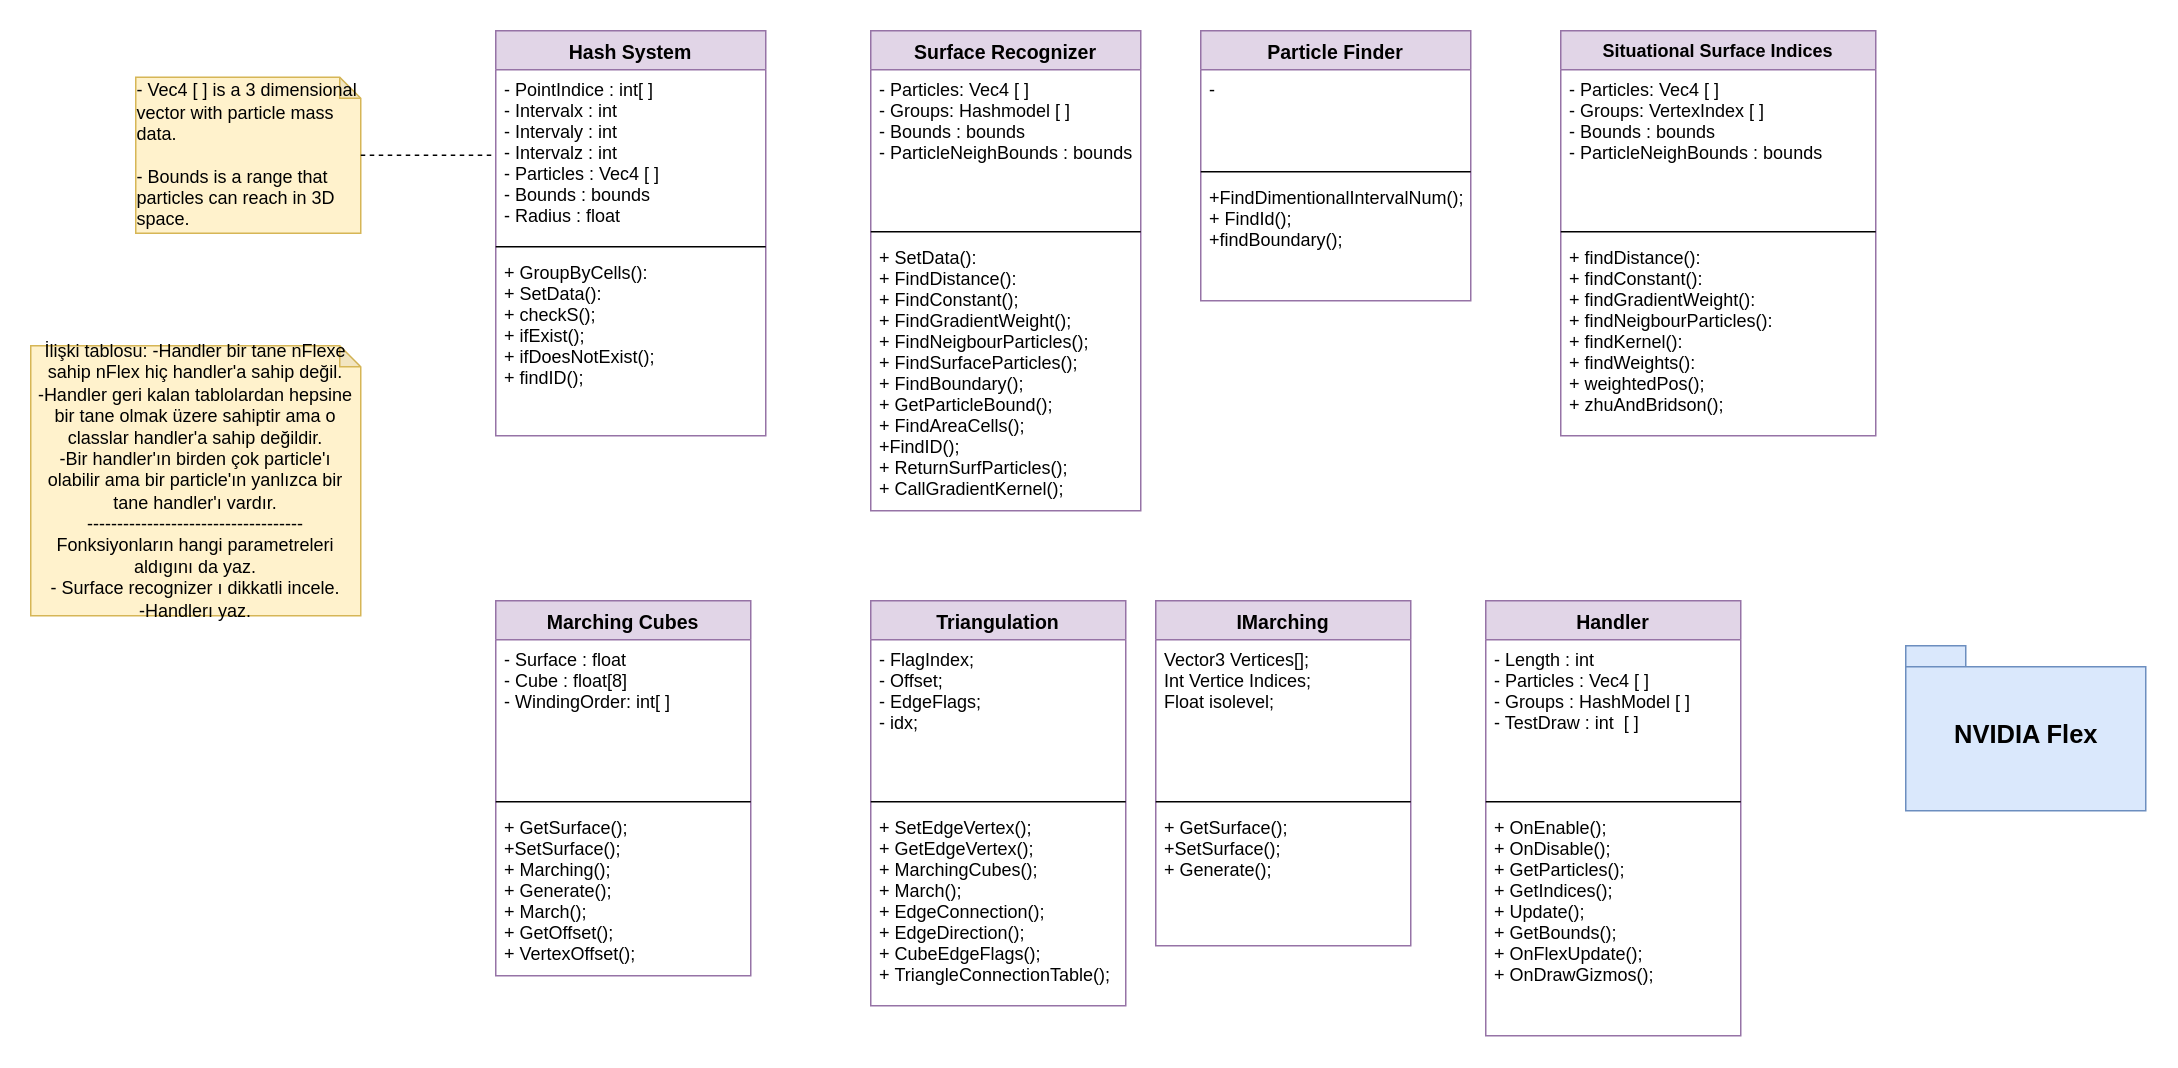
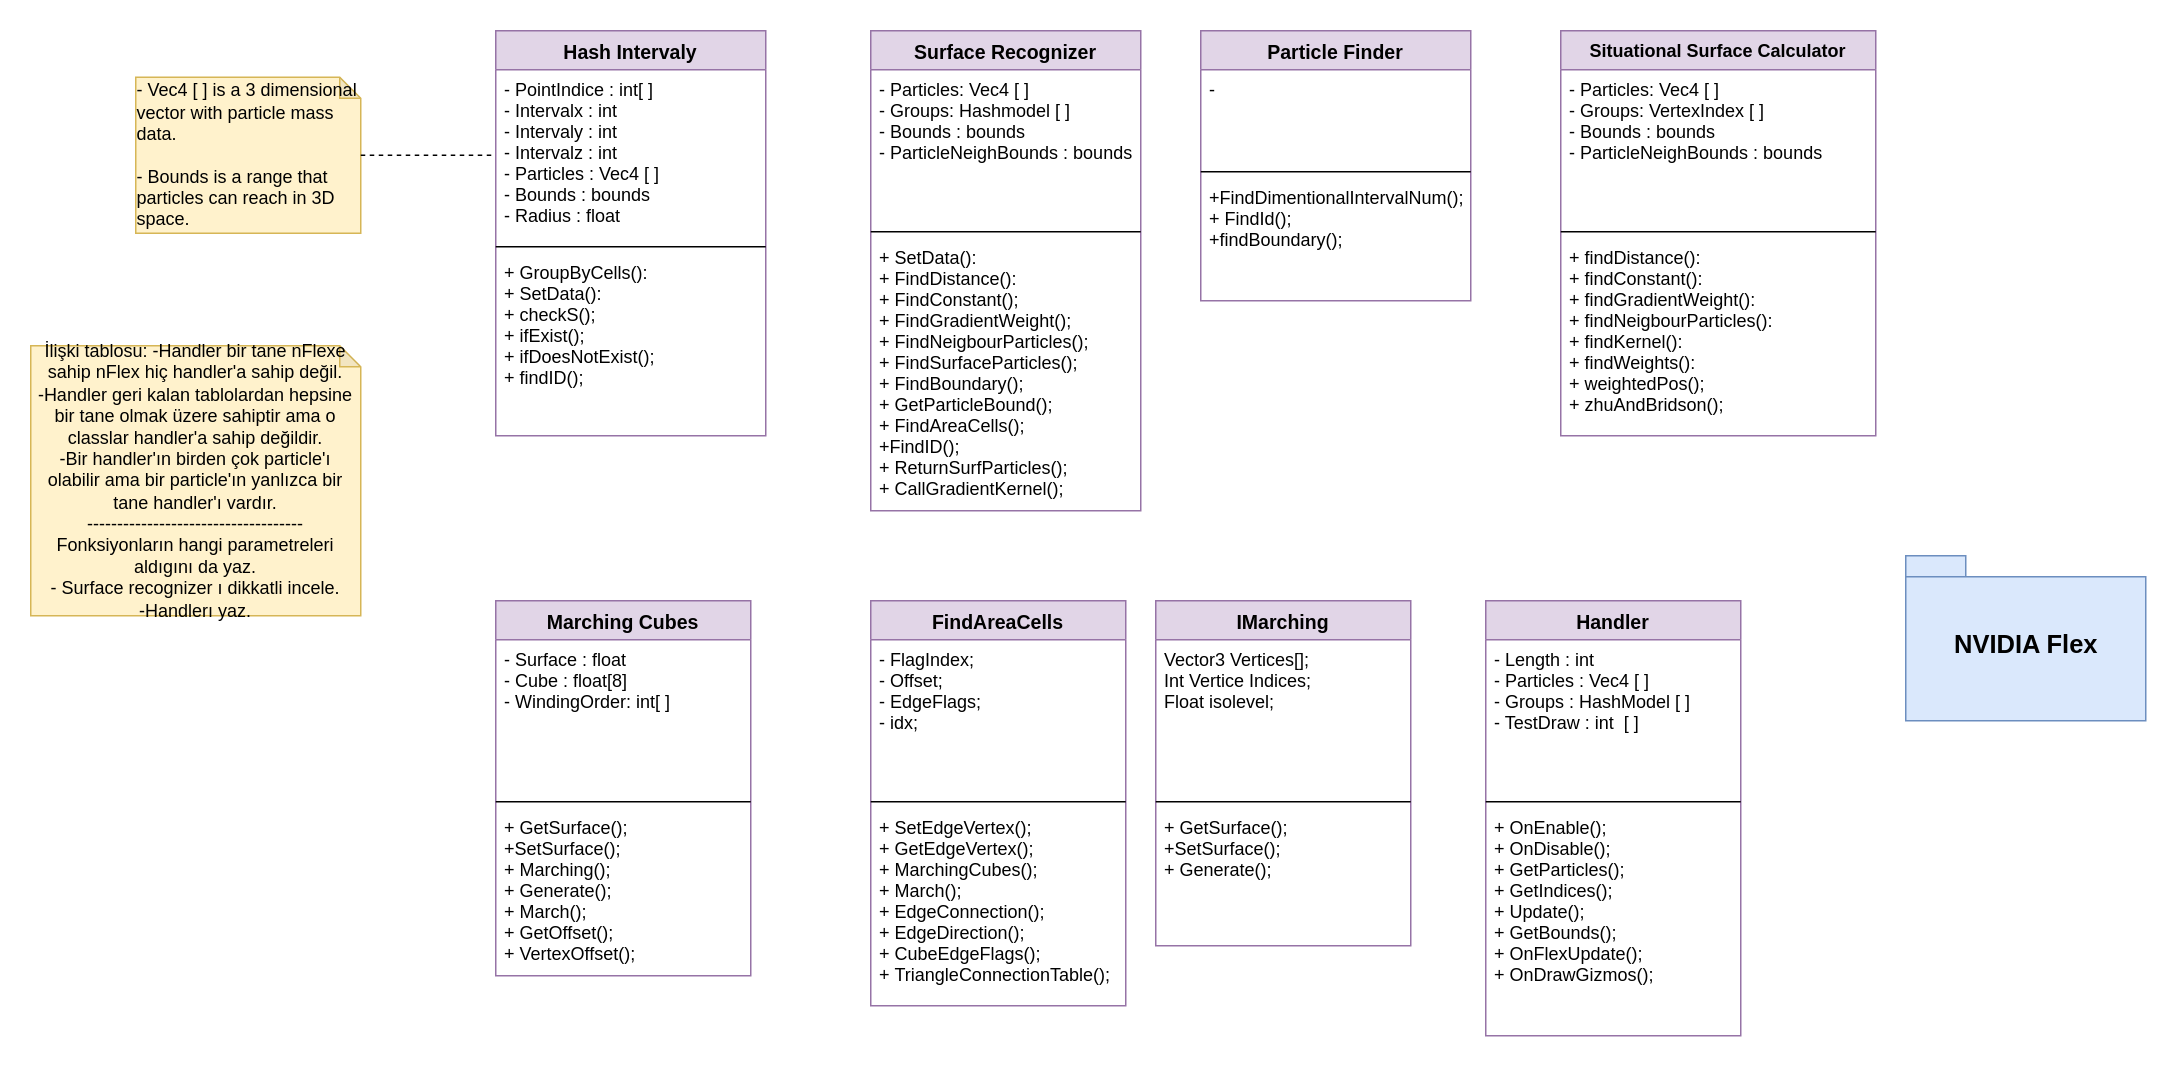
node "Situational Surface Indices": label "Situational Surface Indices" -> "Situational Surface Calculator"
node "Hash System": label "Hash System" -> "Hash Intervaly"
node "Triangulation": label "Triangulation" -> "FindAreaCells"
node "NVIDIA Flex": moved (2026, 728) -> (2026, 638)
